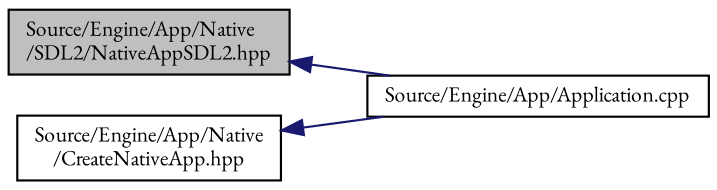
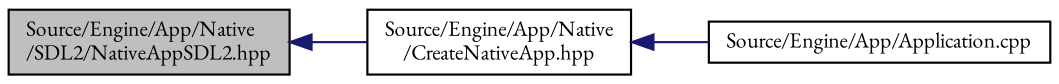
edge "Source/Engine/App/Application.cpp" -> "Source/Engine/App/Native /SDL2/NativeAppSDL2.hpp": now "Source/Engine/App/Native /CreateNativeApp.hpp" -> "Source/Engine/App/Native /SDL2/NativeAppSDL2.hpp"
